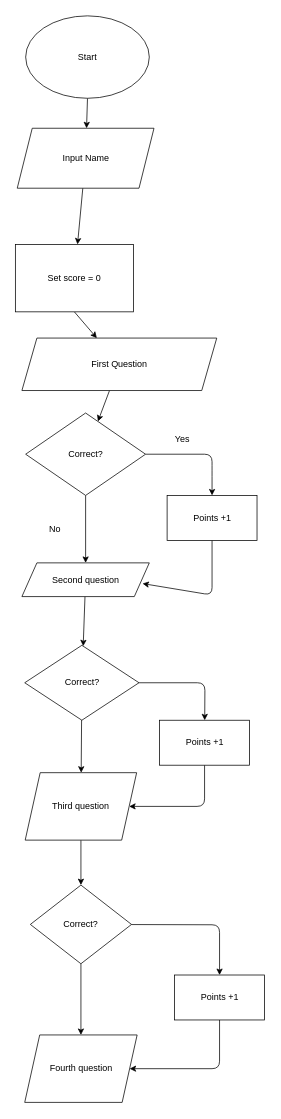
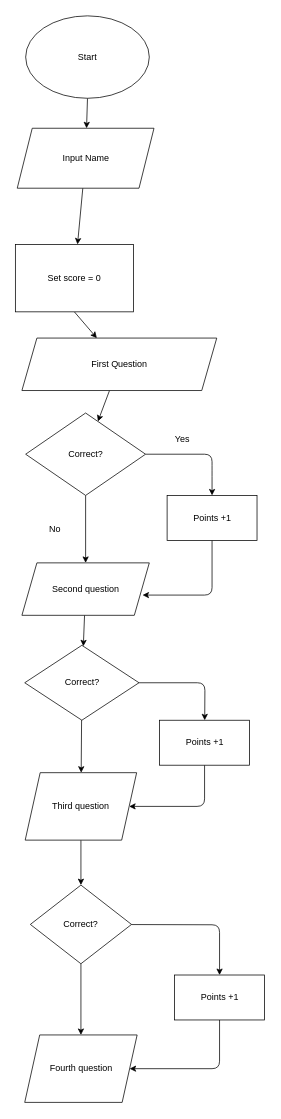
node "Second question": size 128x34 -> 128x53
